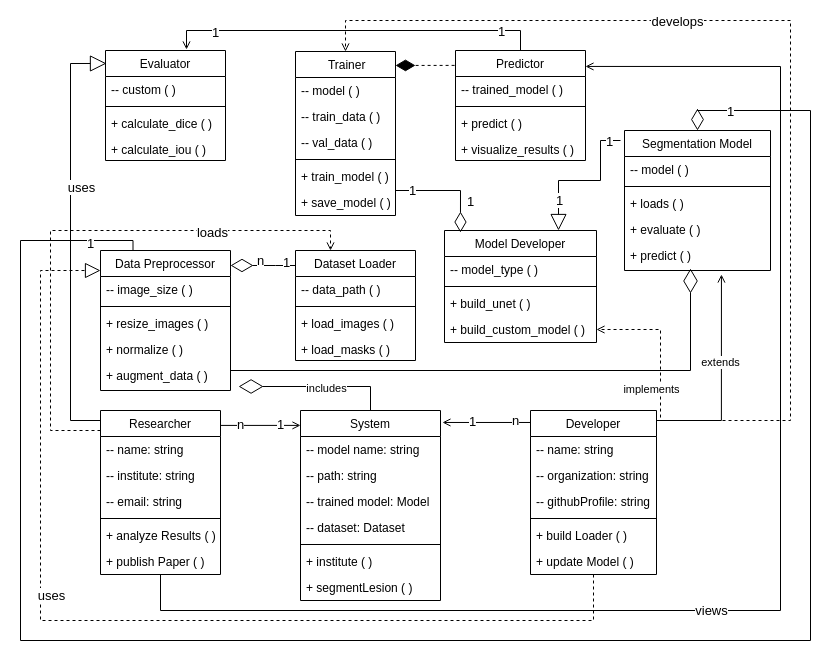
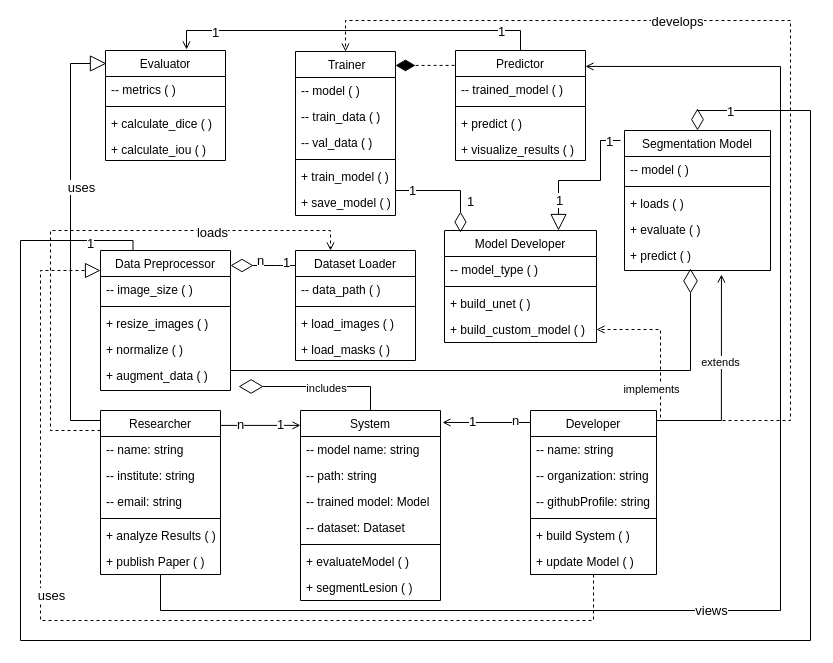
node "-- custom ( )": label "-- custom ( )" -> "-- metrics ( )"
node "+ build Loader ( )": label "+ build Loader ( )" -> "+ build System ( )"
node "+ institute ( )": label "+ institute ( )" -> "+ evaluateModel ( )"
